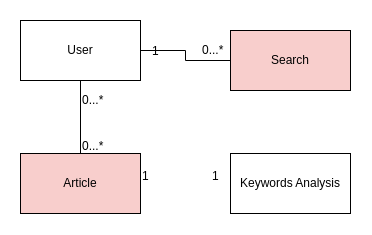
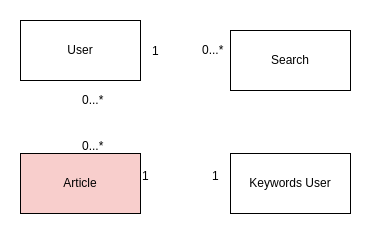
edge "User" -- "Search": removed
node "Search": fillcolor #f8cecc -> #ffffff
edge "User" -- "Article": removed
node "Keywords Analysis": label "Keywords Analysis" -> "Keywords User"
